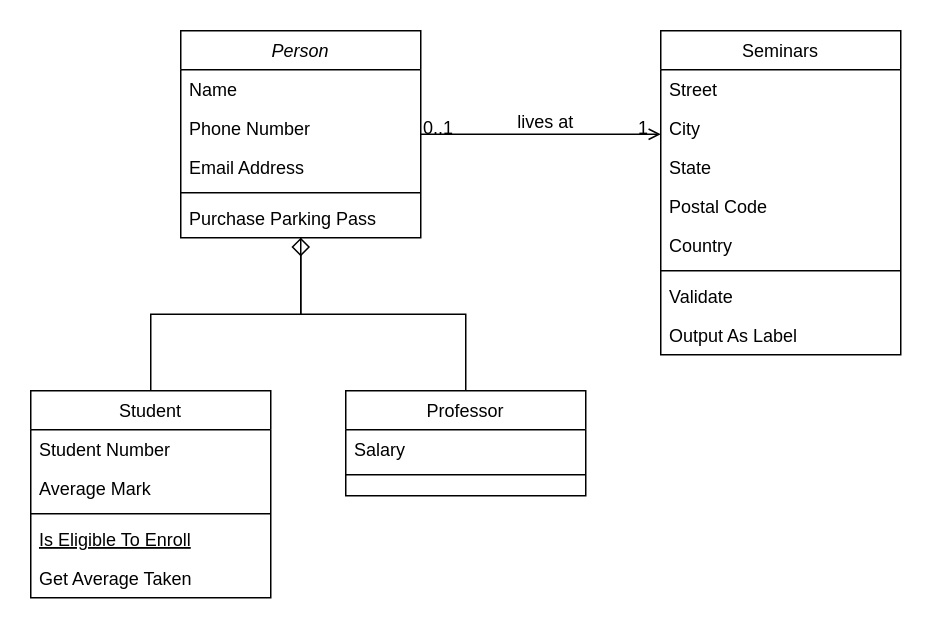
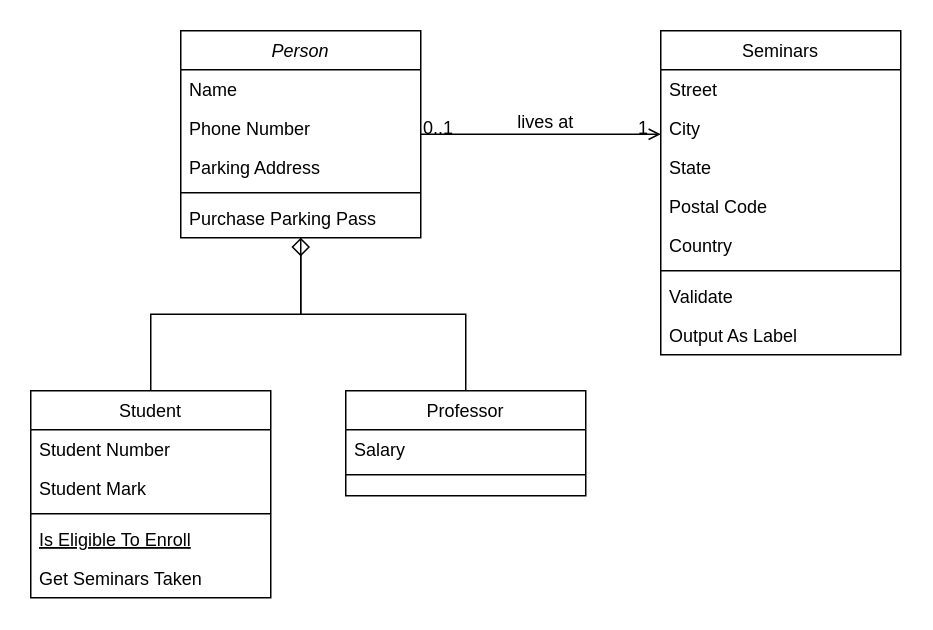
node "Email Address": label "Email Address" -> "Parking Address"
node "Average Mark": label "Average Mark" -> "Student Mark"
node "Get Average Taken": label "Get Average Taken" -> "Get Seminars Taken"
